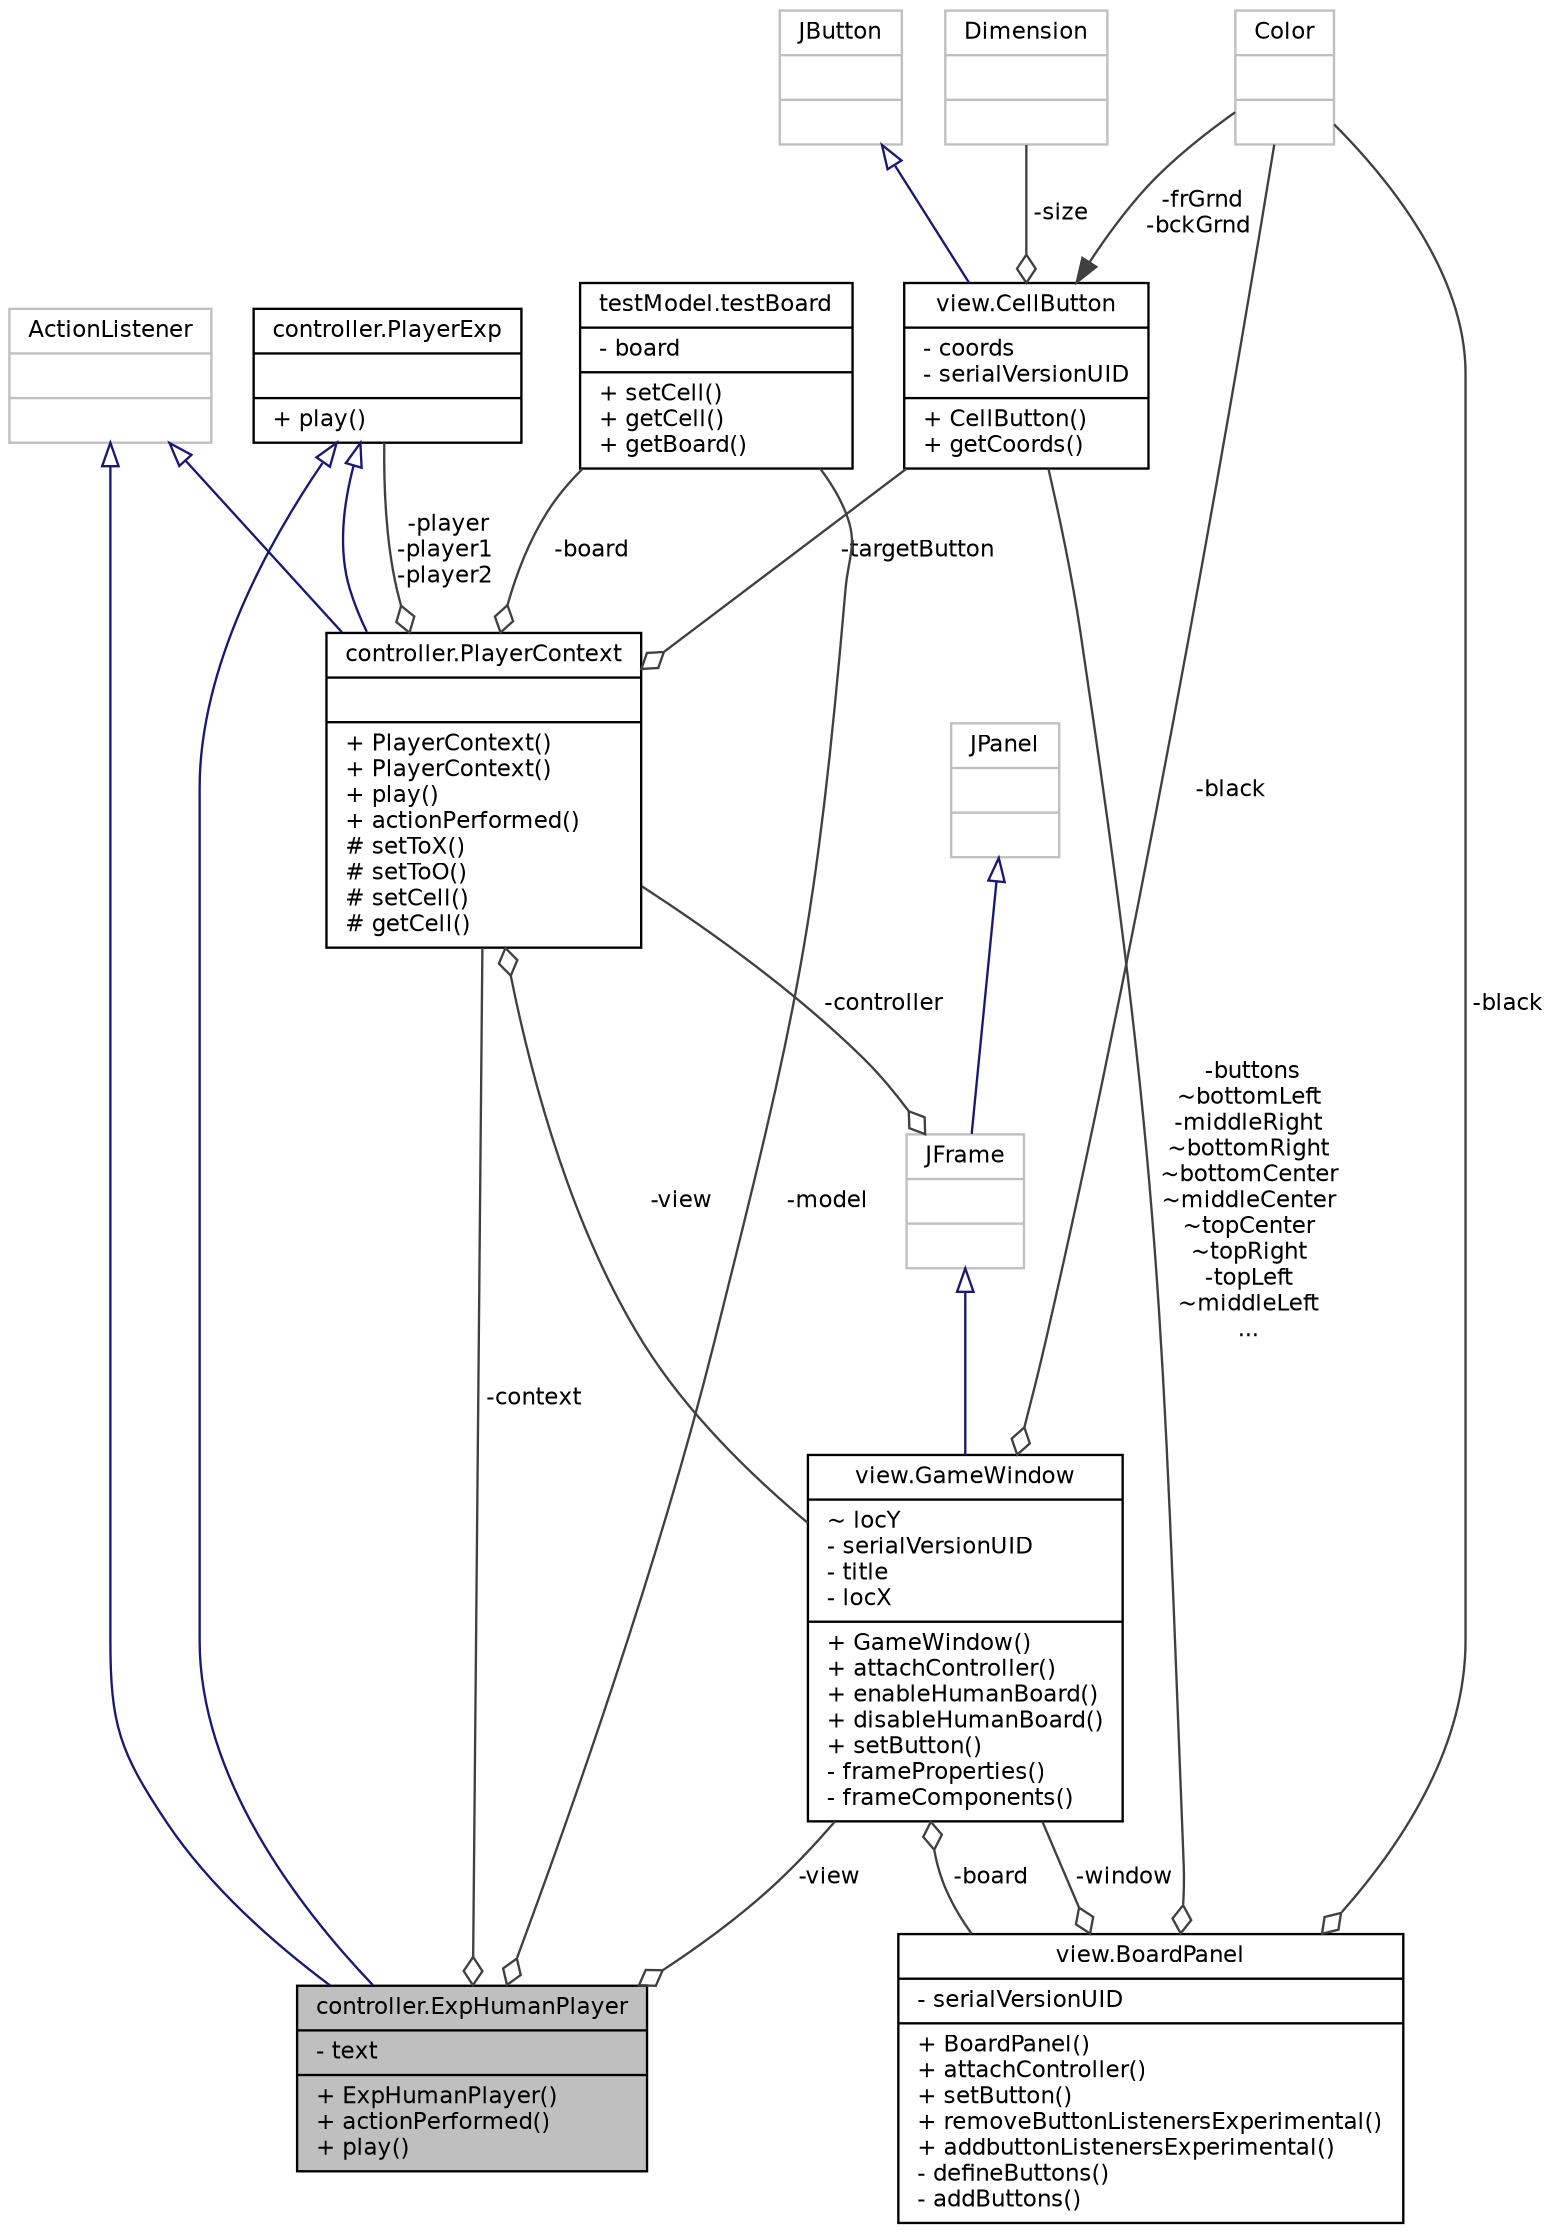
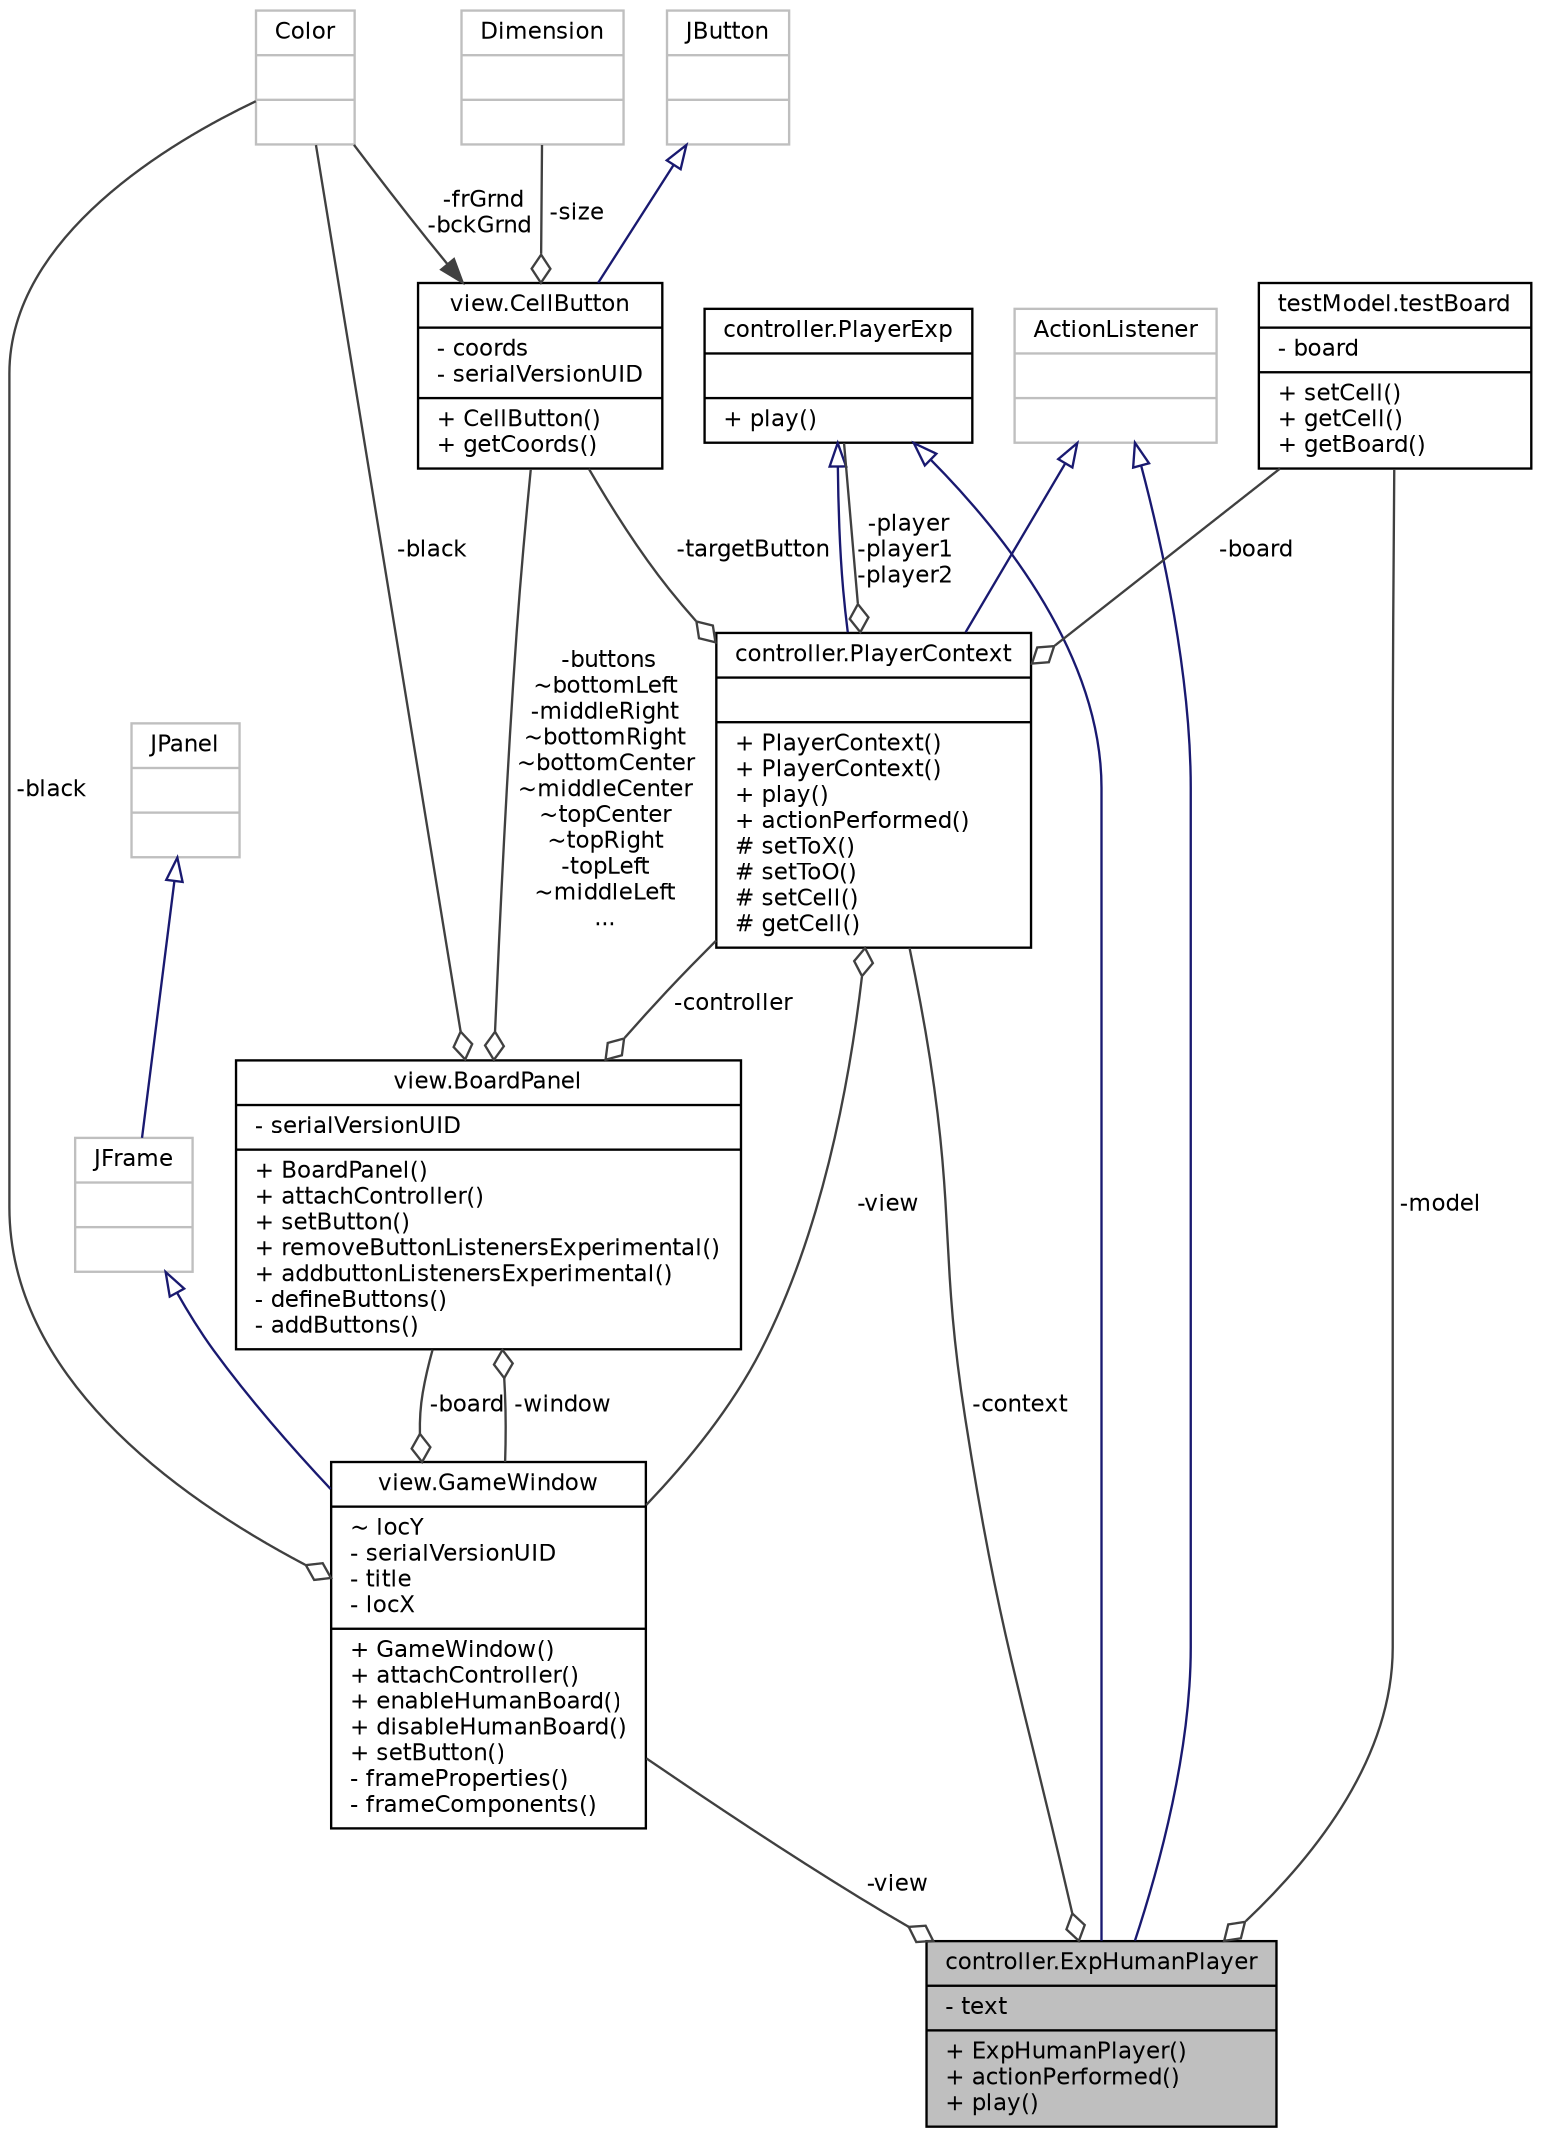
edge "controller.PlayerContext" -> "JFrame": now "controller.PlayerContext" -> "view.BoardPanel"
